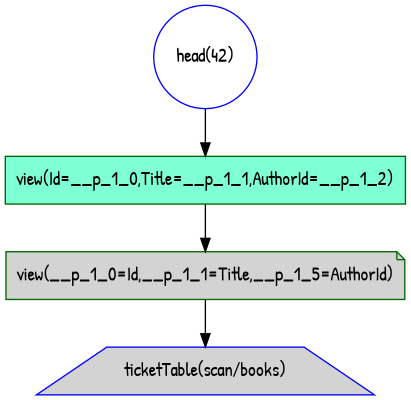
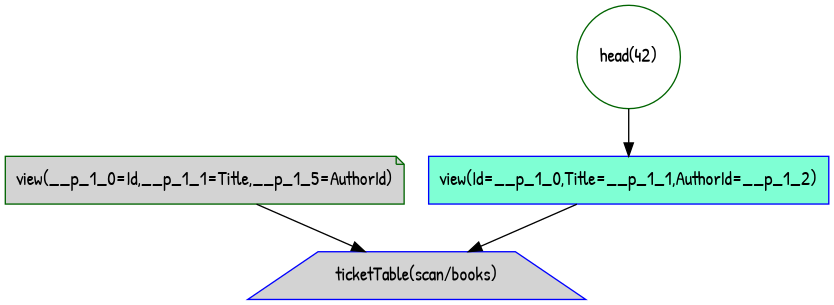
node "head(42)": color blue -> darkgreen
node "view(Id=__p_1_0,Title=__p_1_1,AuthorId=__p_1_2)": color darkgreen -> blue
edge "view(Id=__p_1_0,Title=__p_1_1,AuthorId=__p_1_2)" -> "view(__p_1_0=Id,__p_1_1=Title,__p_1_5=AuthorId)": now "view(Id=__p_1_0,Title=__p_1_1,AuthorId=__p_1_2)" -> "ticketTable(scan/books)"
